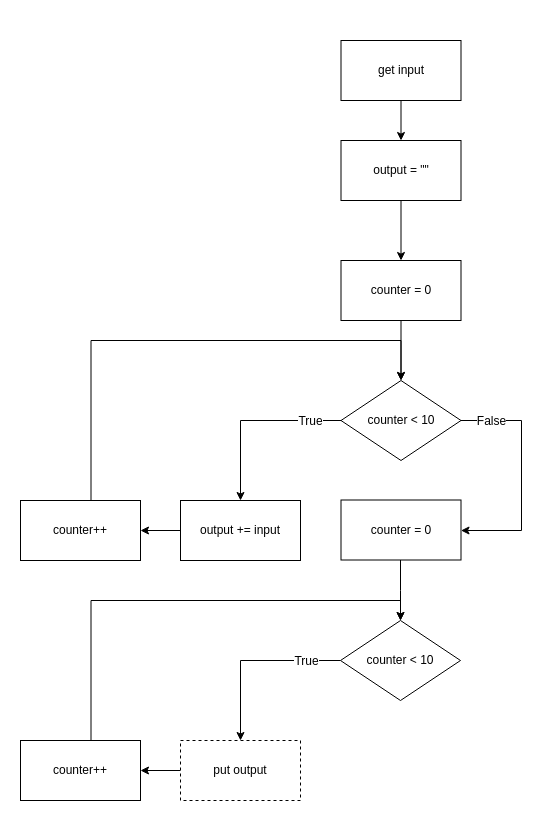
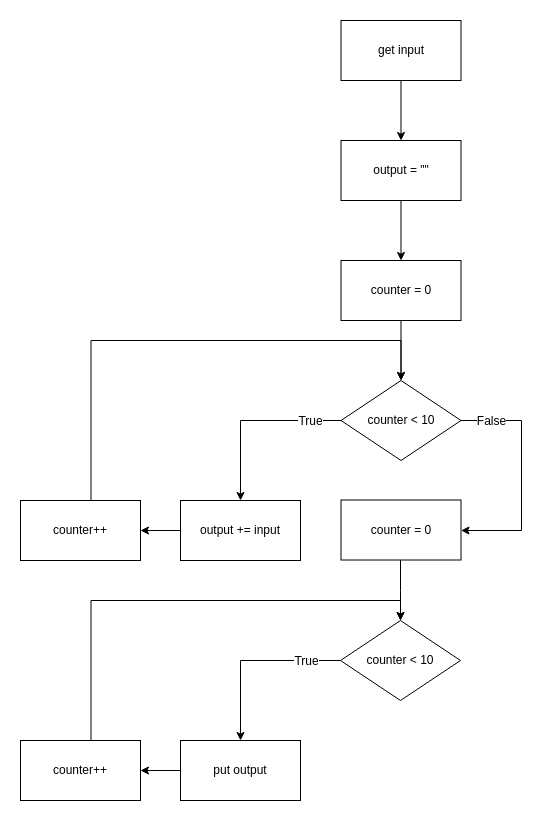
node "get input": moved (401, 71) -> (401, 51)
node "put output": style dashed -> solid
